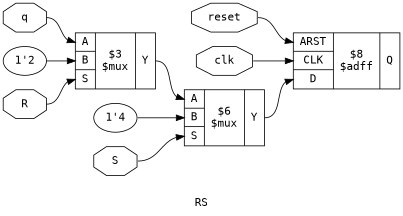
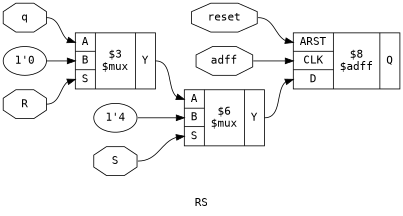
node "1'2": label "1'2" -> "1'0"
node "clk": label "clk" -> "adff"
